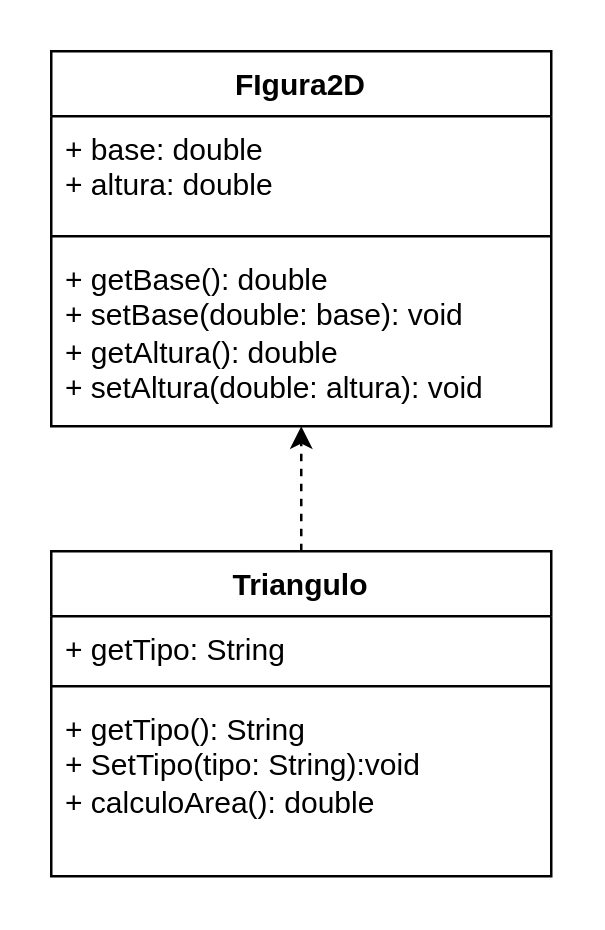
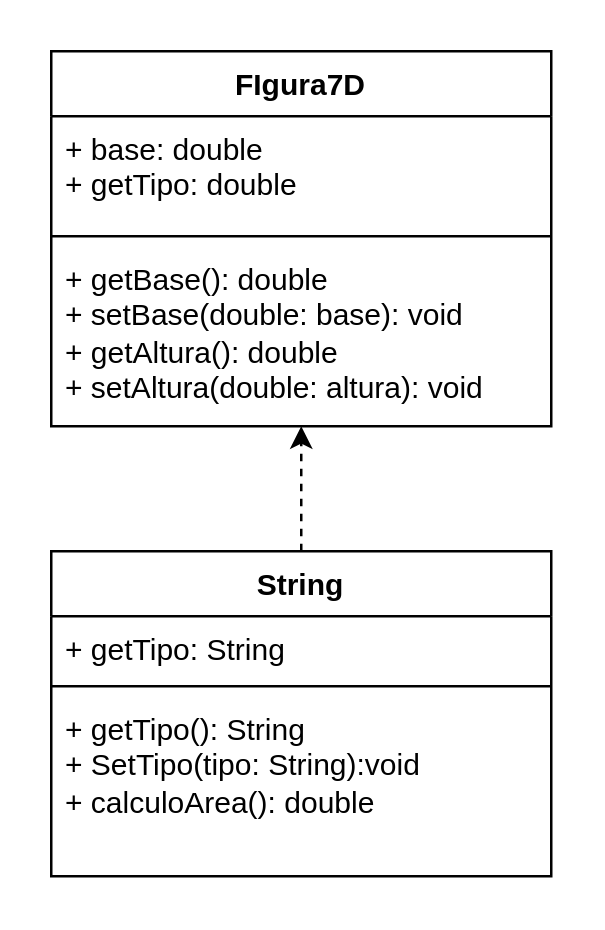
node "FIgura2D": label "FIgura2D" -> "FIgura7D"
node "+ base: double + altura: double": label "+ base: double + altura: double" -> "+ base: double + getTipo: double"
node "Triangulo": label "Triangulo" -> "String"
